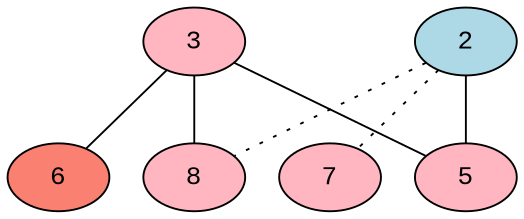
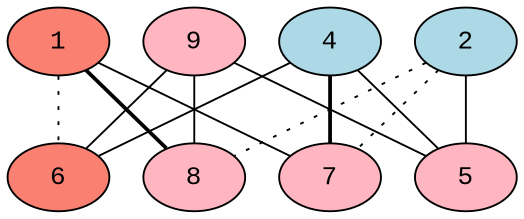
node "1": added
node "3": label "3" -> "9"
node "4": added
